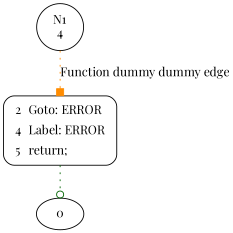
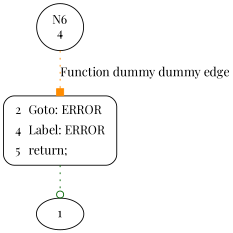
node "N1 4": label "N1 4" -> "N6 4"
node "0": label "0" -> "1"
